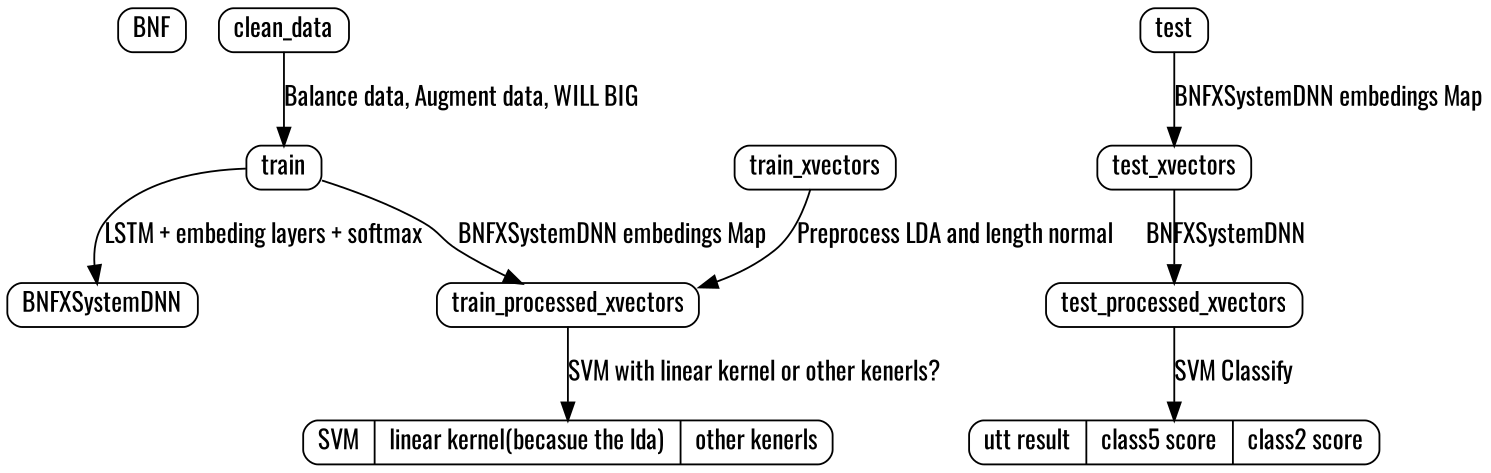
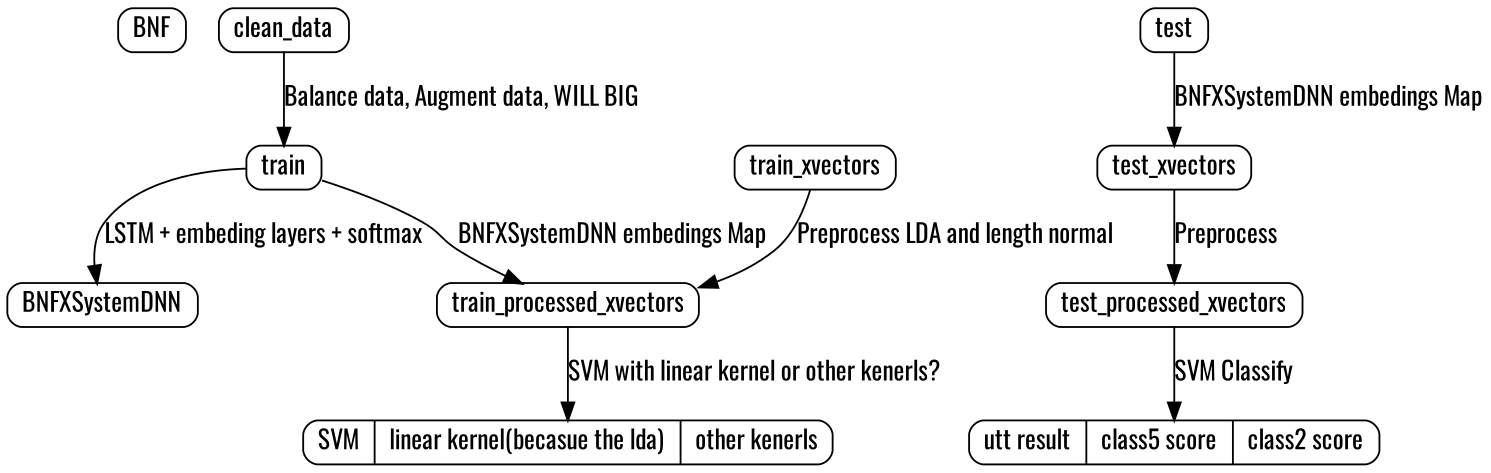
edge "test_xvectors" -> "test_processed_xvectors": label "BNFXSystemDNN" -> "Preprocess"
